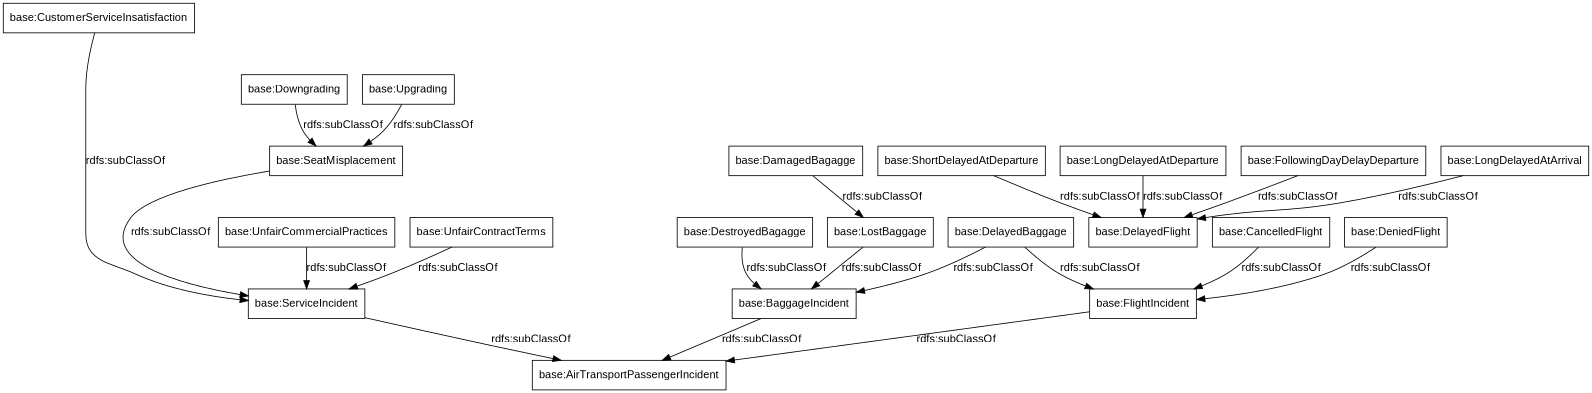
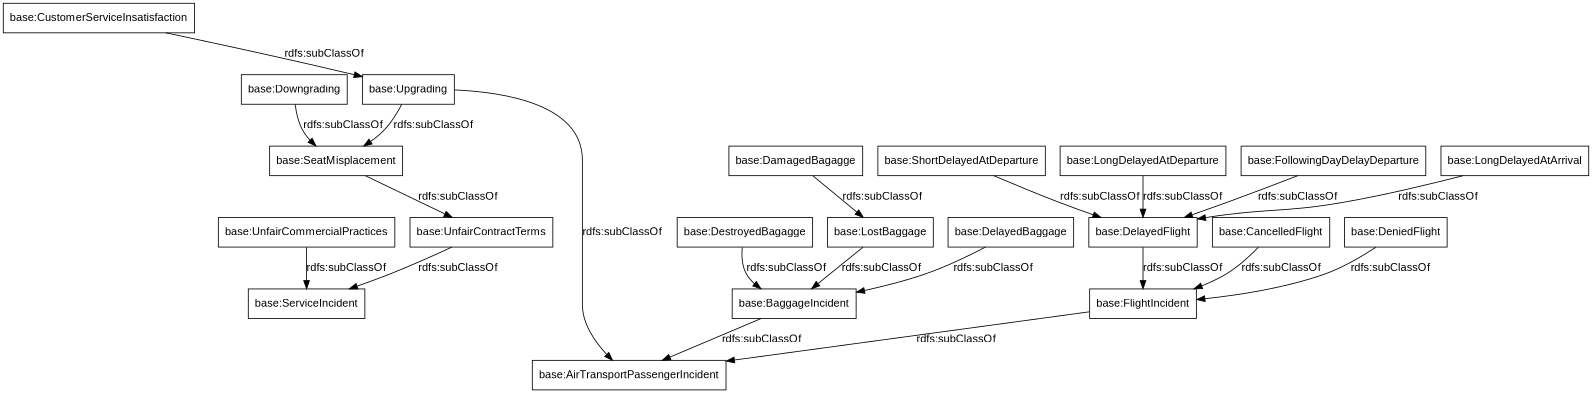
edge "base:CustomerServiceInsatisfaction" -> "base:ServiceIncident": now "base:CustomerServiceInsatisfaction" -> "base:Upgrading"
edge "base:SeatMisplacement" -> "base:ServiceIncident": now "base:SeatMisplacement" -> "base:UnfairContractTerms"
edge "base:DelayedBaggage" -> "base:FlightIncident": now "base:DelayedFlight" -> "base:FlightIncident"
edge "base:ServiceIncident" -> "base:AirTransportPassengerIncident": now "base:Upgrading" -> "base:AirTransportPassengerIncident"
